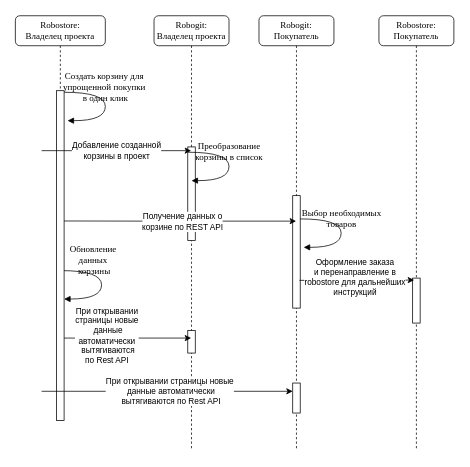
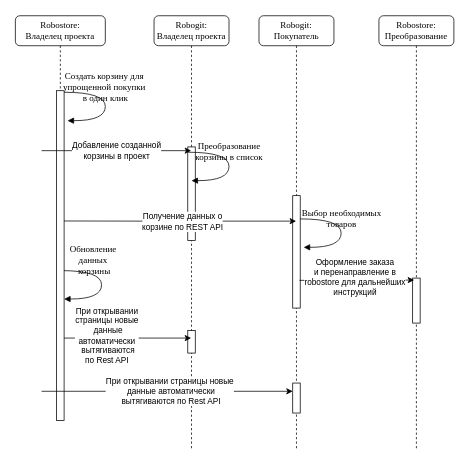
node "Robostore: Покупатель": label "Robostore: Покупатель" -> "Robostore: Преобразование"
